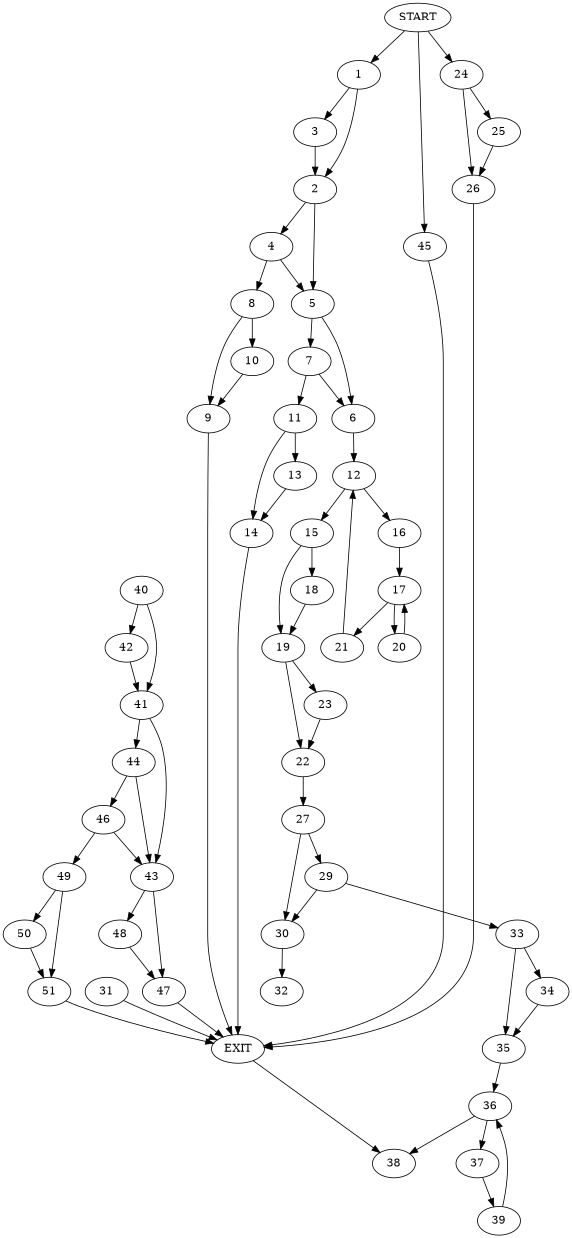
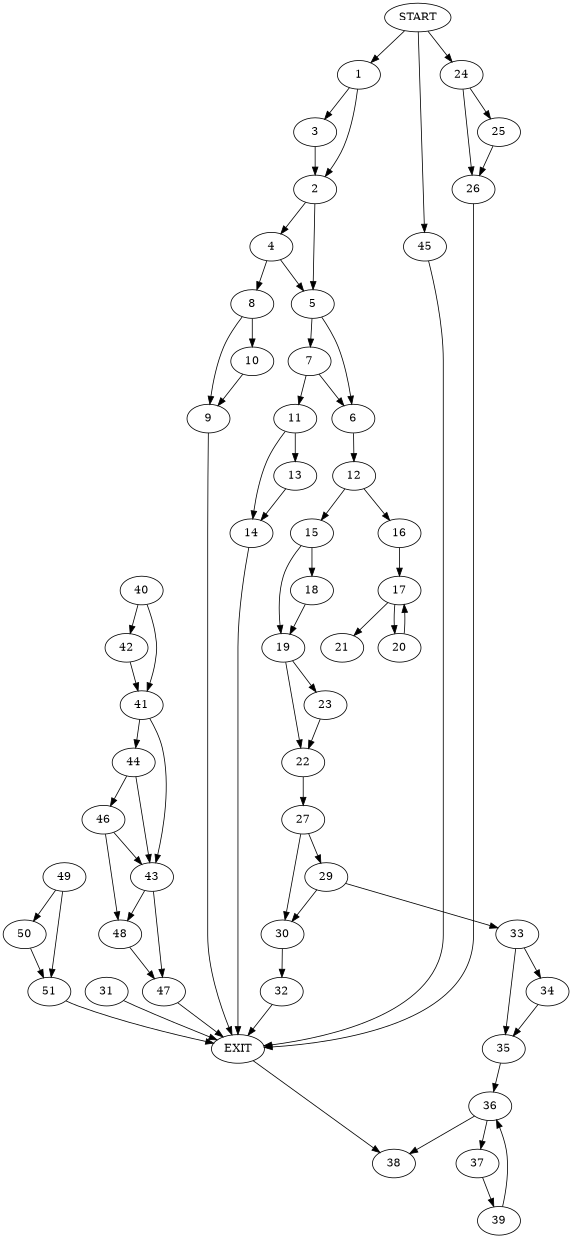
edge "21" -> "12": removed
edge "46" -> "49": now "46" -> "48"
edge "32" -> "EXIT": added
